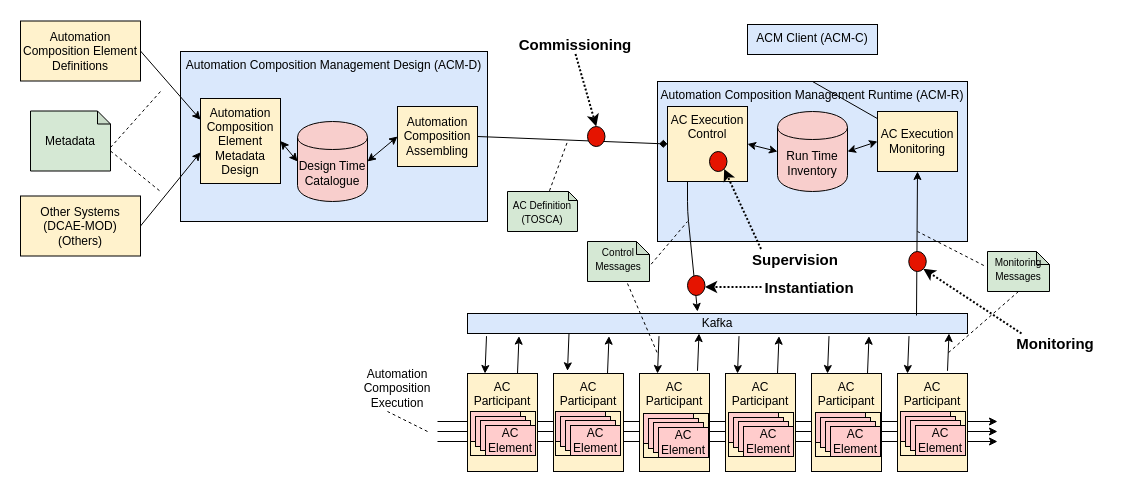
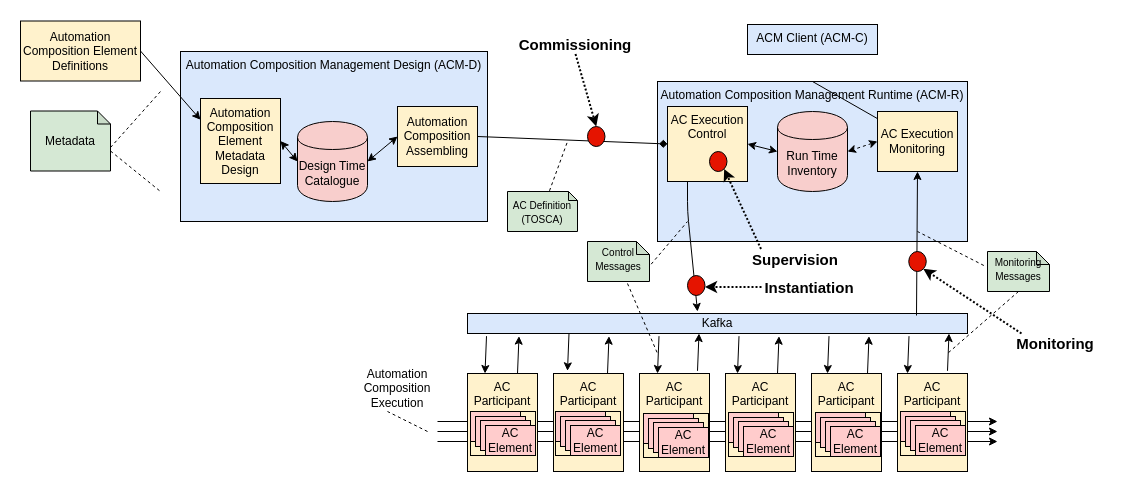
edge "AC Execution Monitoring" -- "Run Time Inventory": style solid -> dashed
edge "Other Systems (DCAE-MOD) (Others)" -> "Automation Composition Element Metadata Design": removed
node "Other Systems (DCAE-MOD) (Others)": removed
